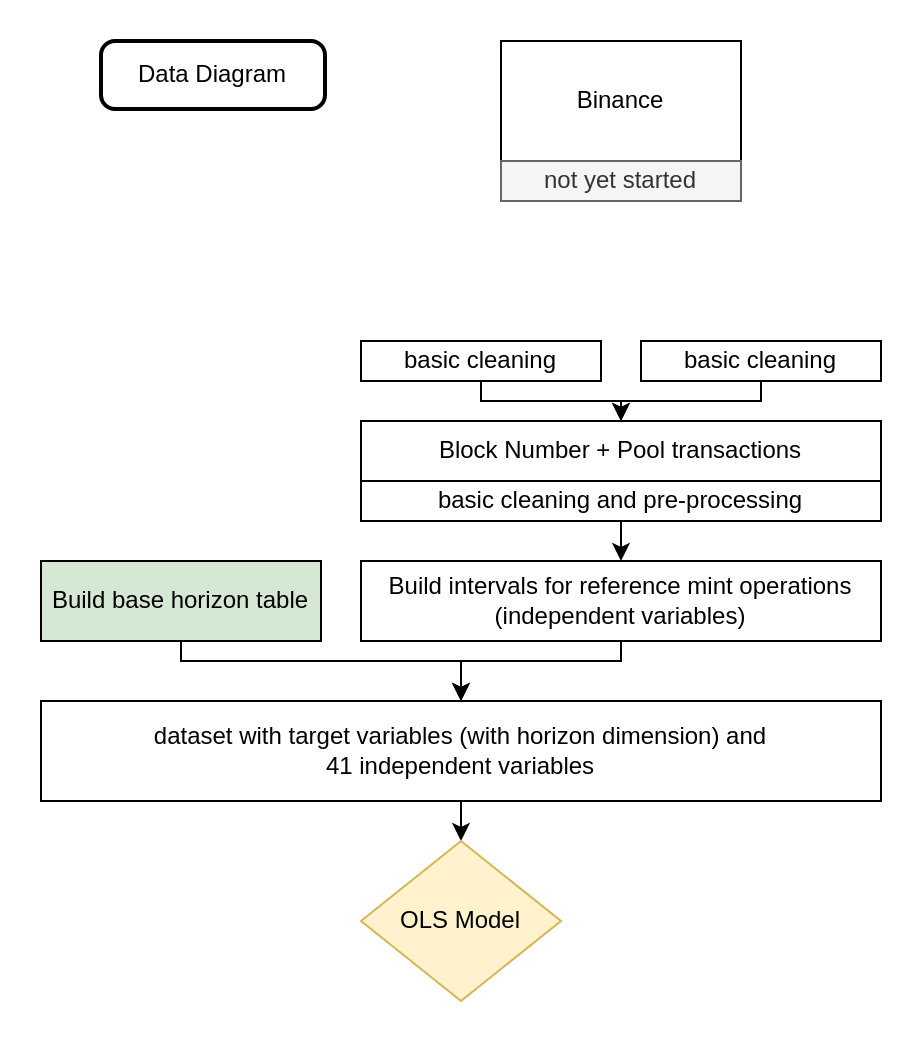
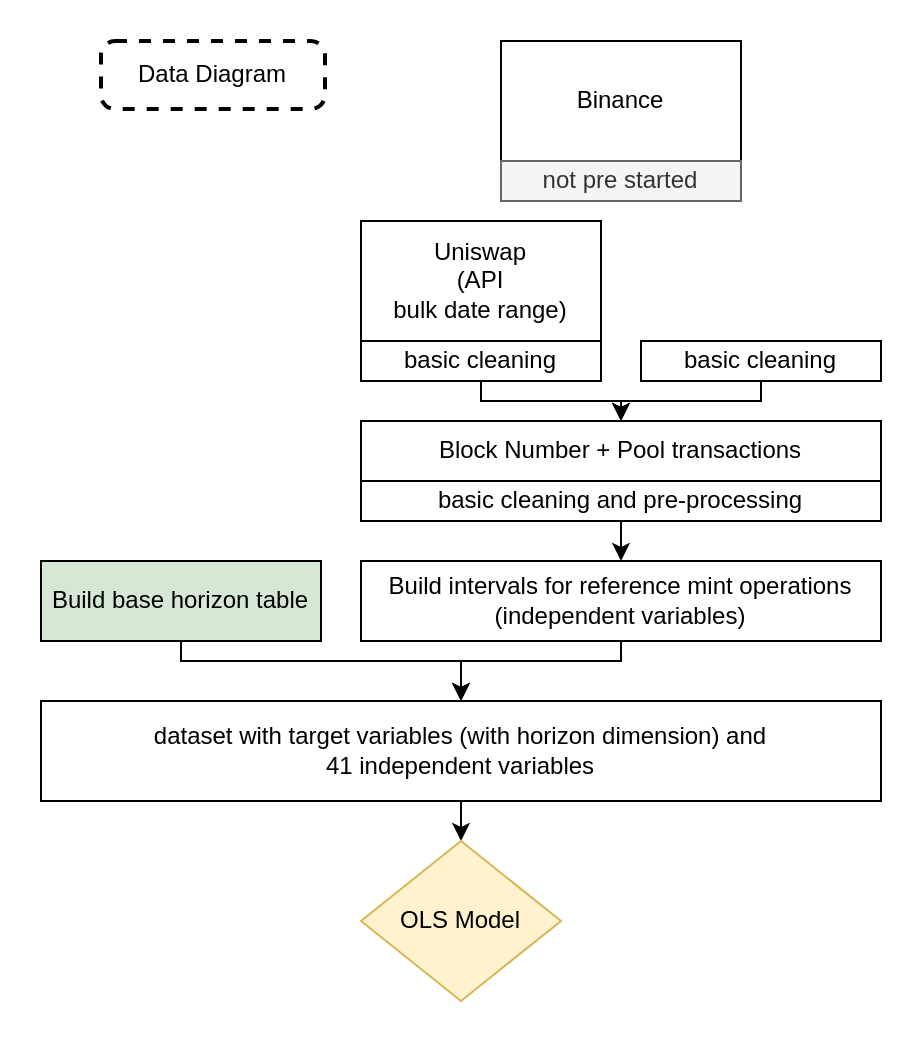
node "Data Diagram": style solid -> dashed
node "not yet started": label "not yet started" -> "not pre started"
node "Uniswap (API bulk date range)": added
